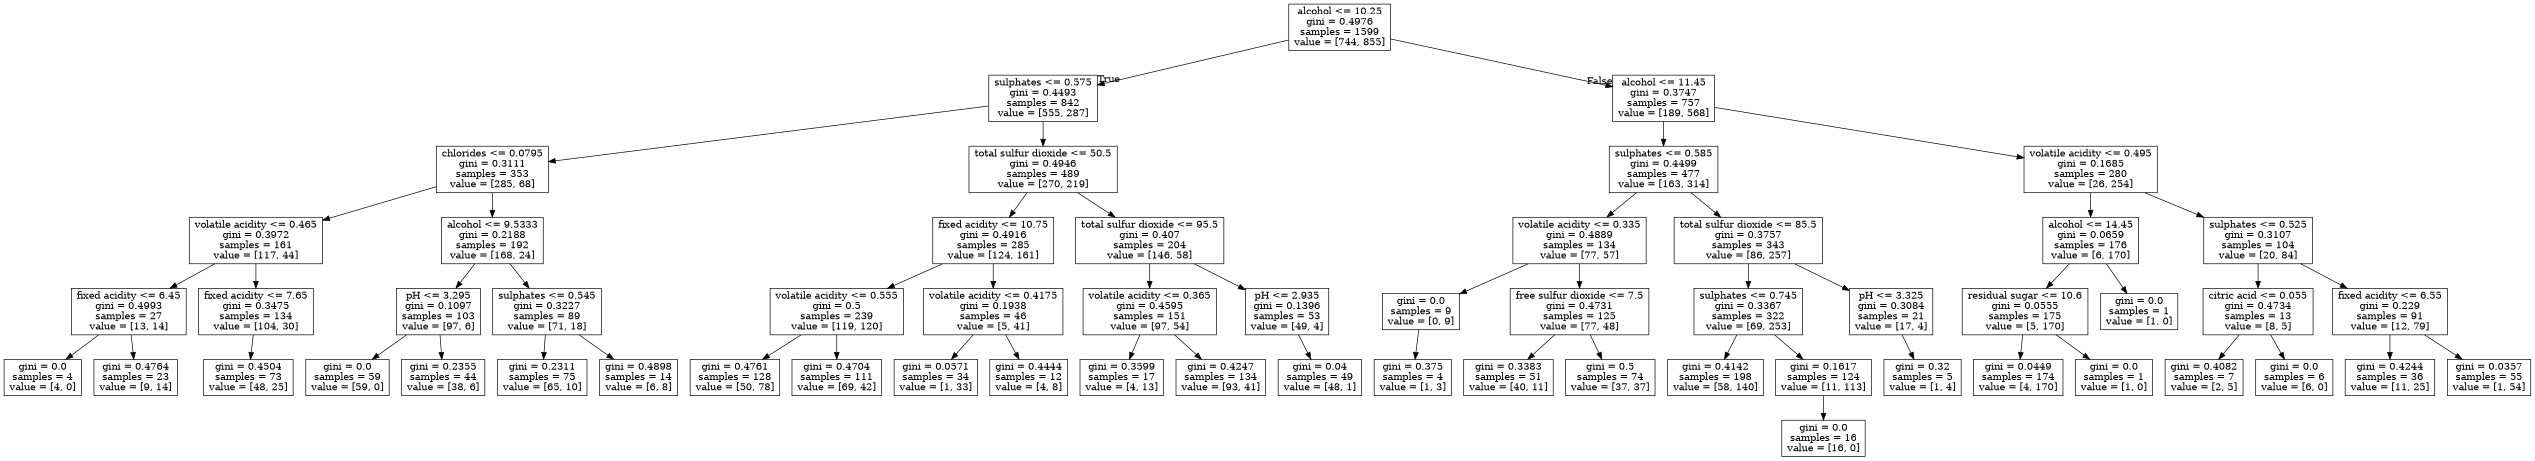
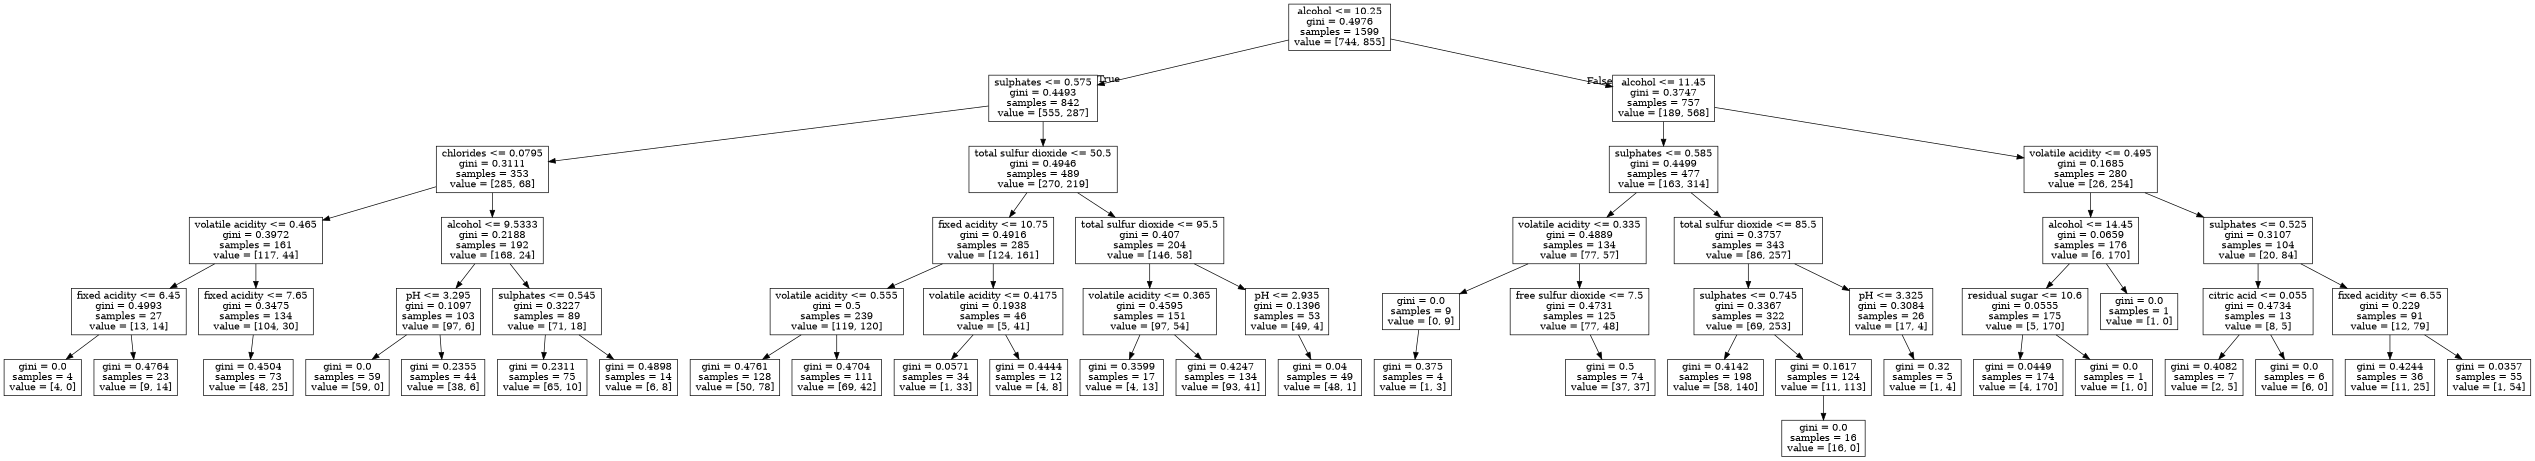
node "pH <= 3.325 gini = 0.3084 samples = 21 value = [17, 4]": label "pH <= 3.325 gini = 0.3084 samples = 21 value = [17, 4]" -> "pH <= 3.325 gini = 0.3084 samples = 26 value = [17, 4]"
node "gini = 0.3383 samples = 51 value = [40, 11]": removed
